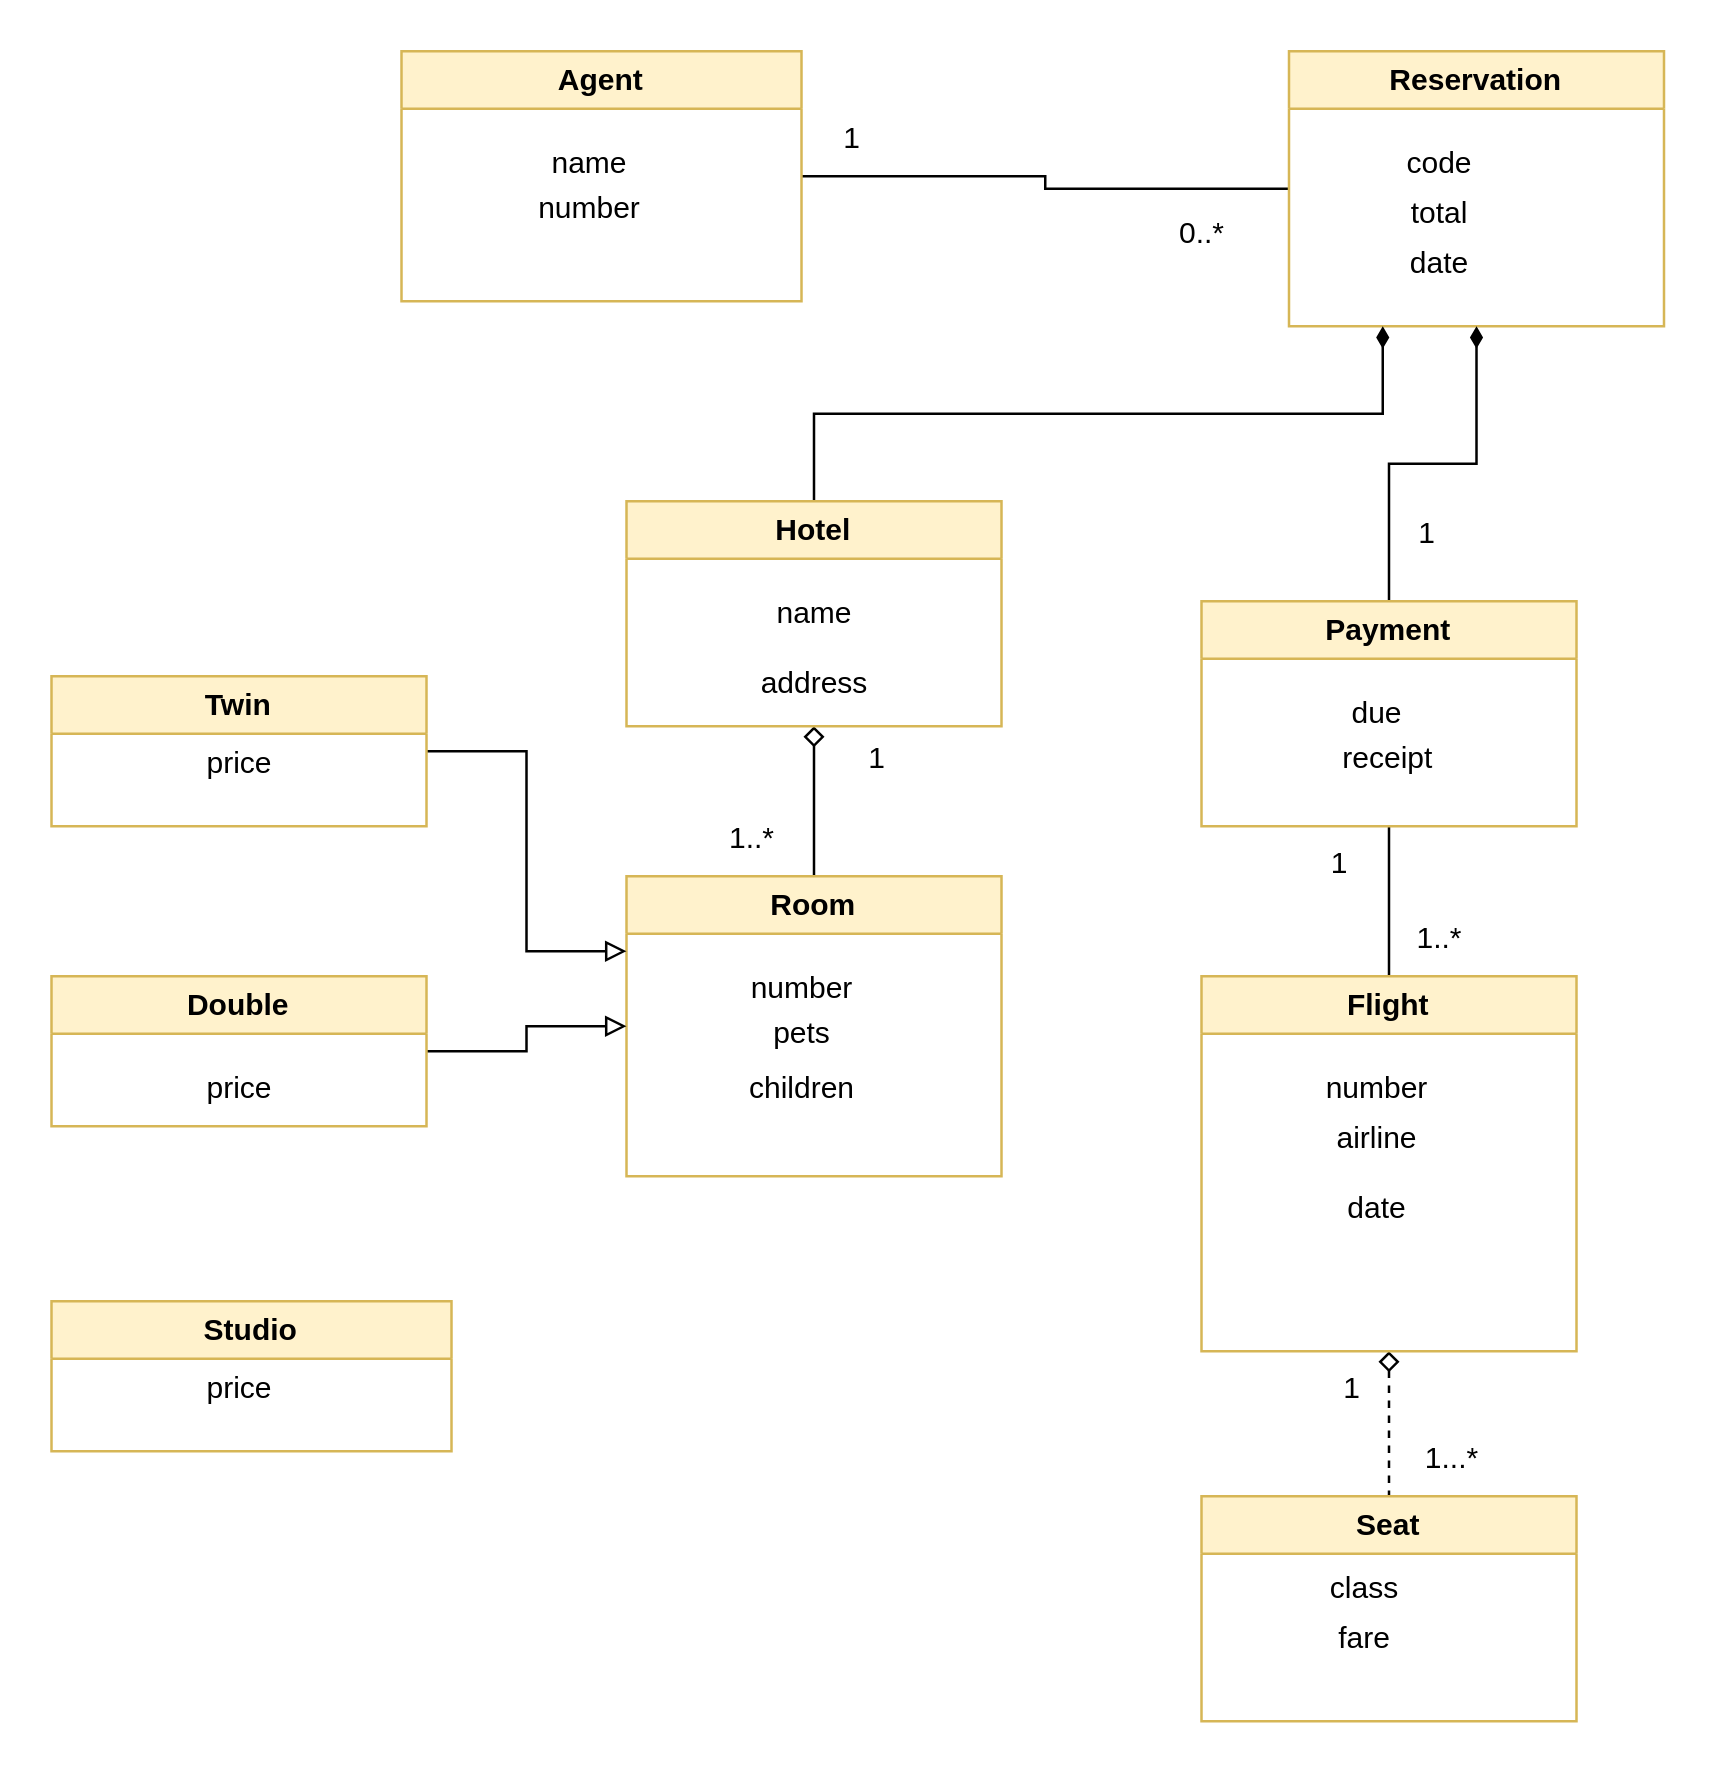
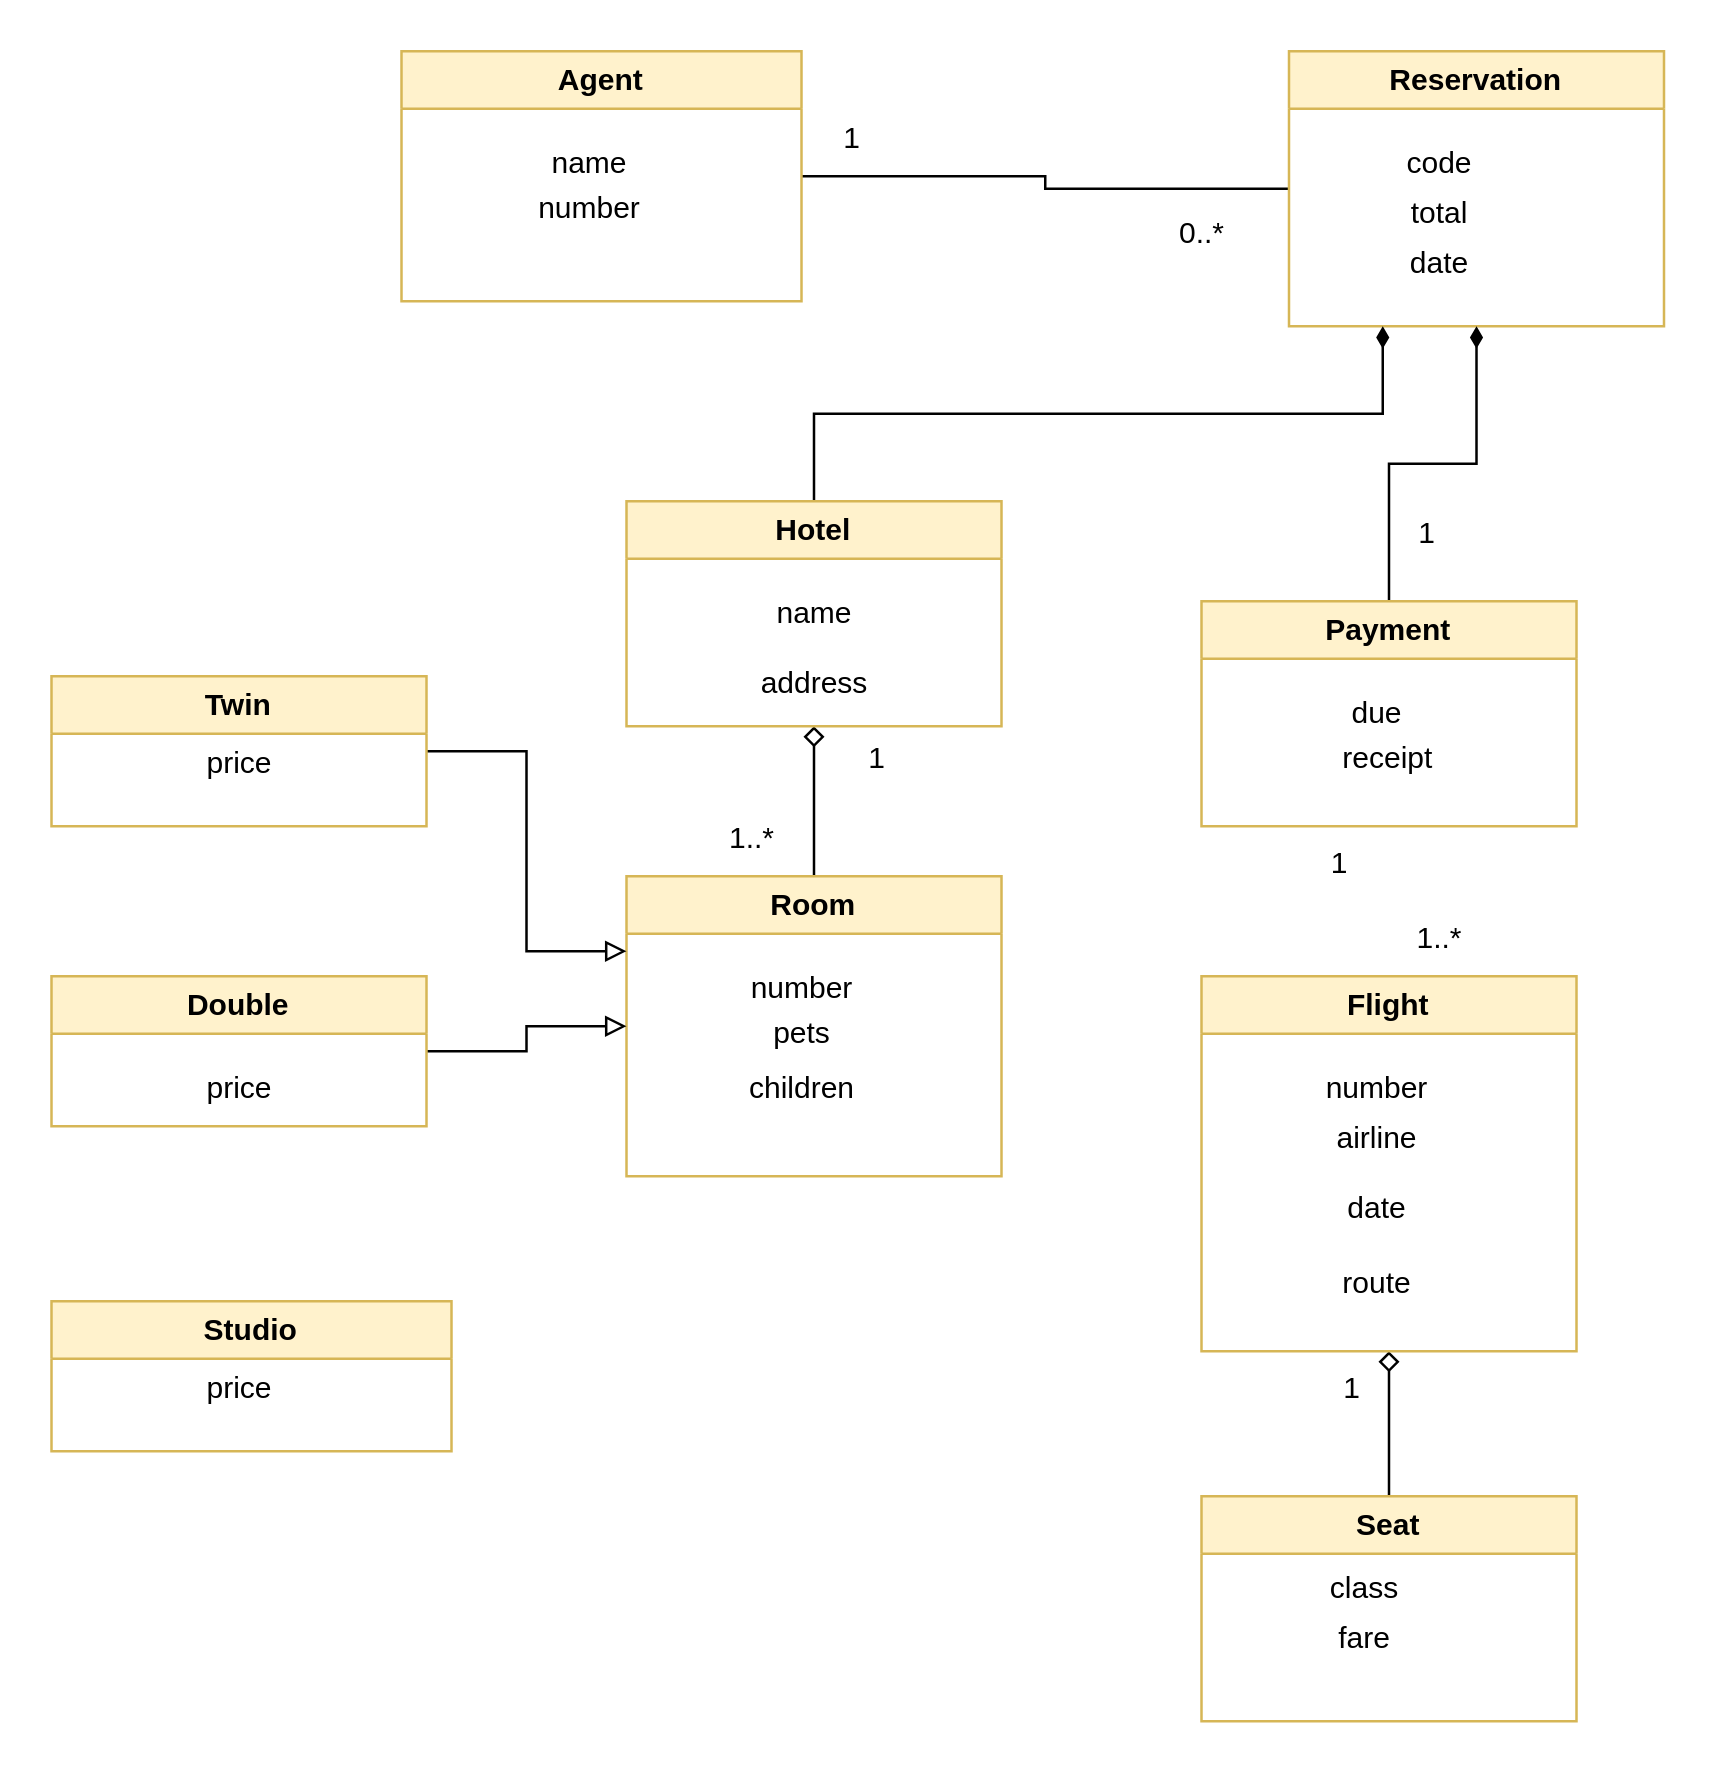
edge "Payment" -- "Flight": removed
node "route": added
edge "Seat" -> "Flight": style dashed -> solid
node "1...*": removed
